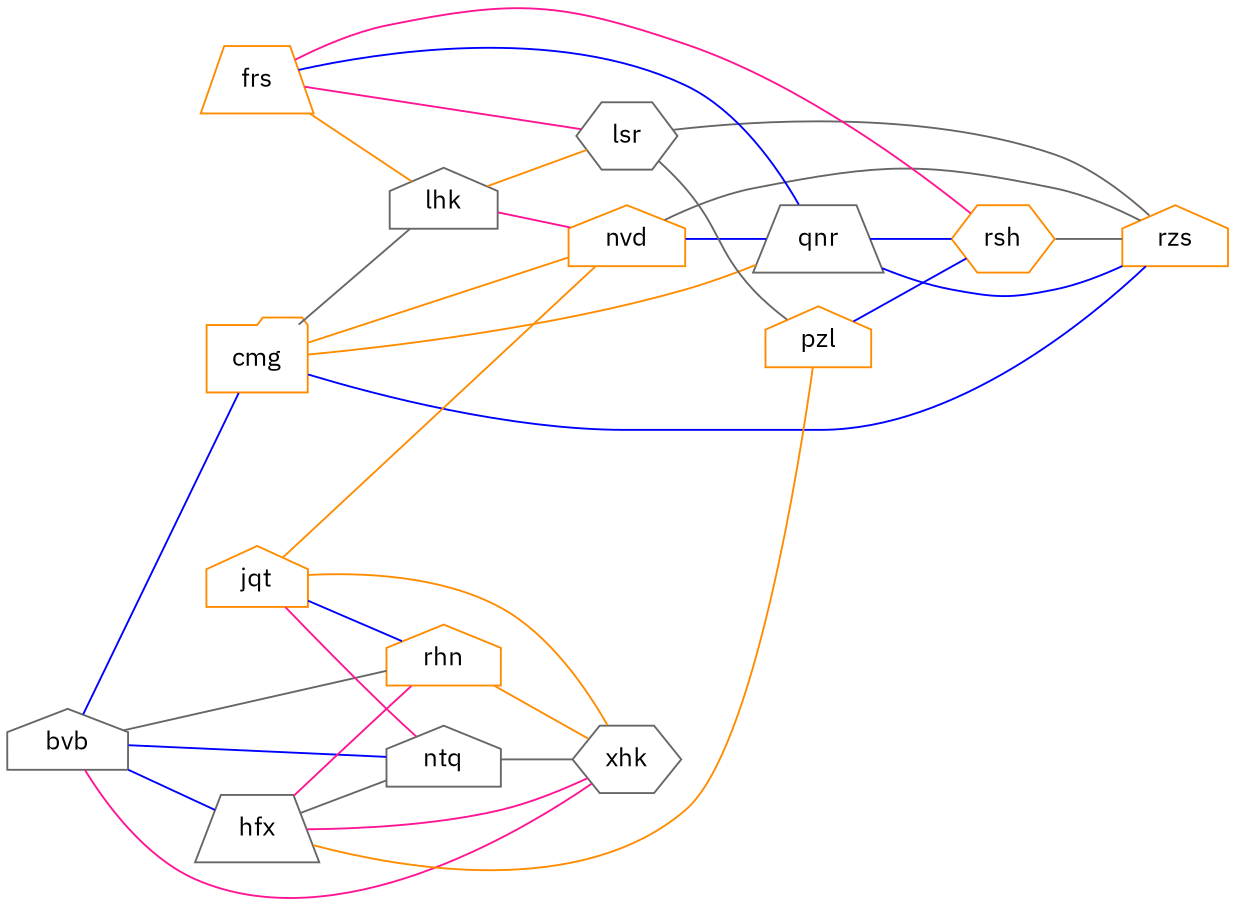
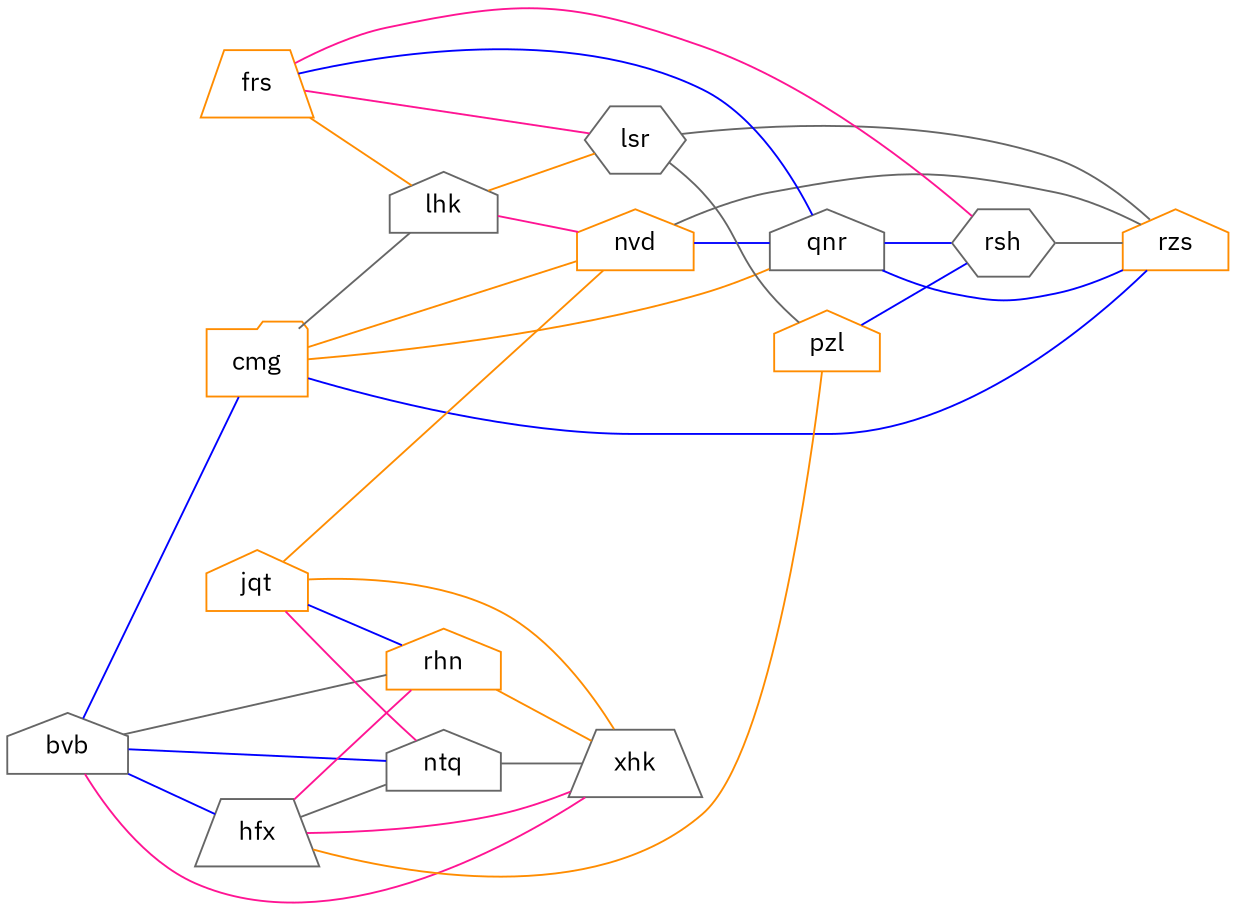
node "qnr": shape trapezium -> house
node "rsh": color darkorange -> gray40
node "xhk": shape hexagon -> trapezium
